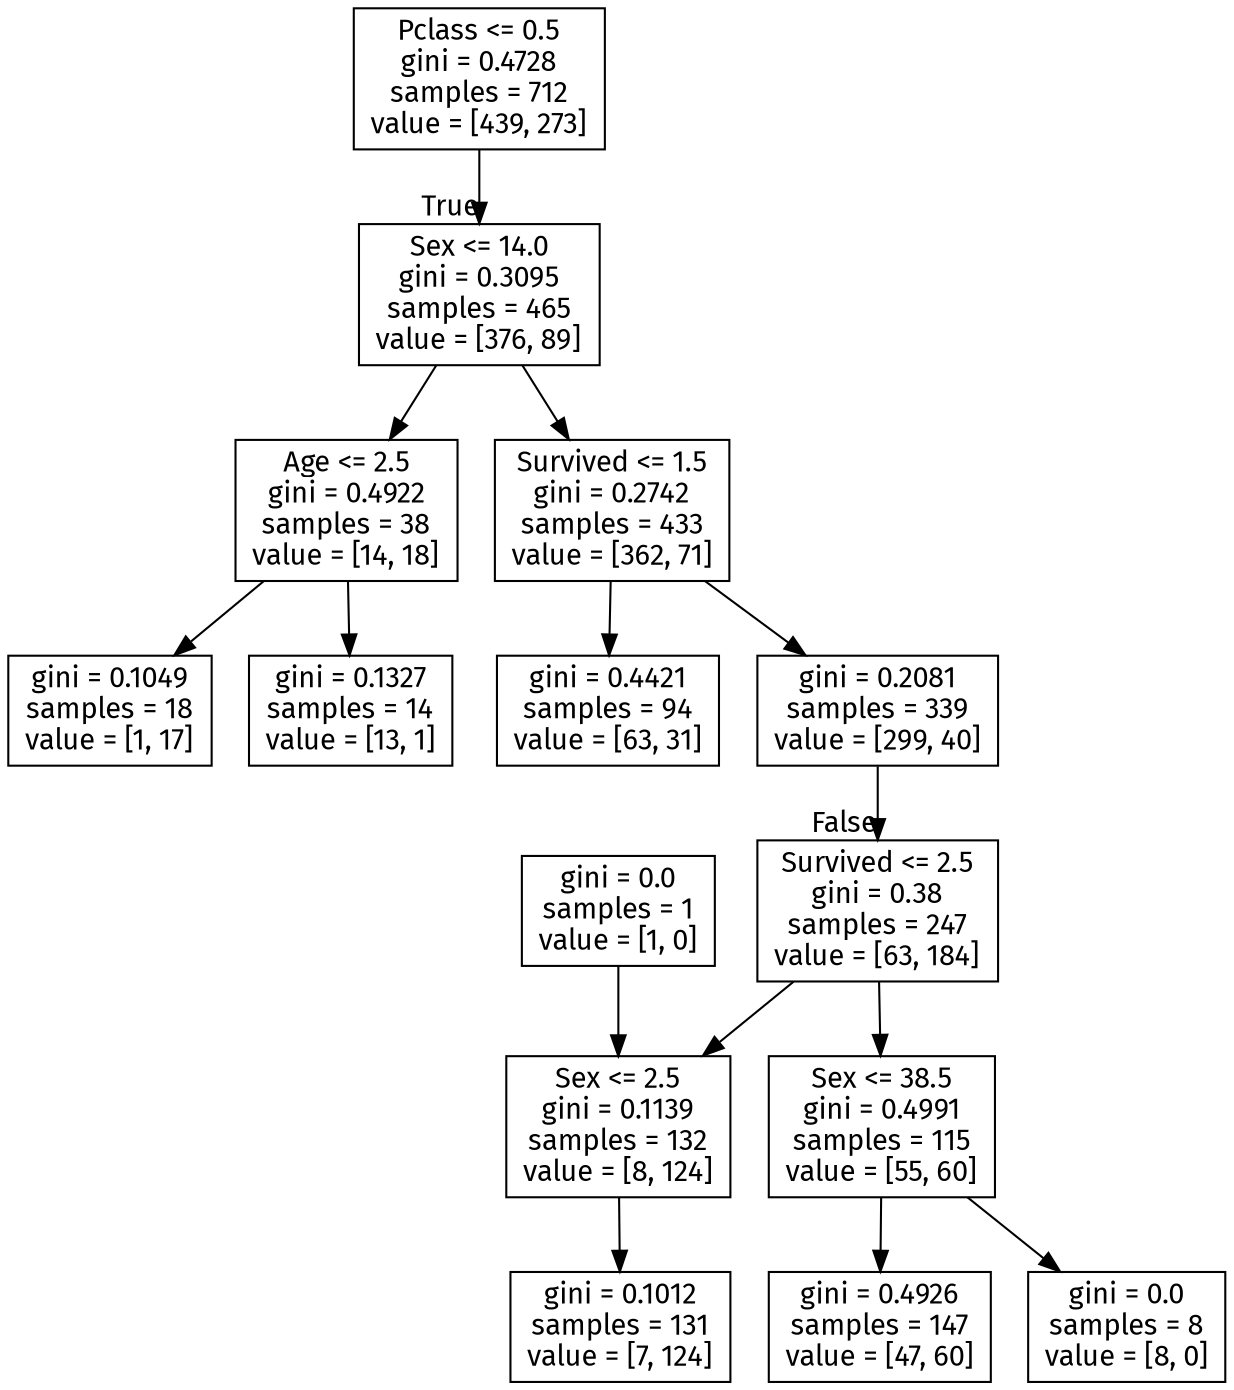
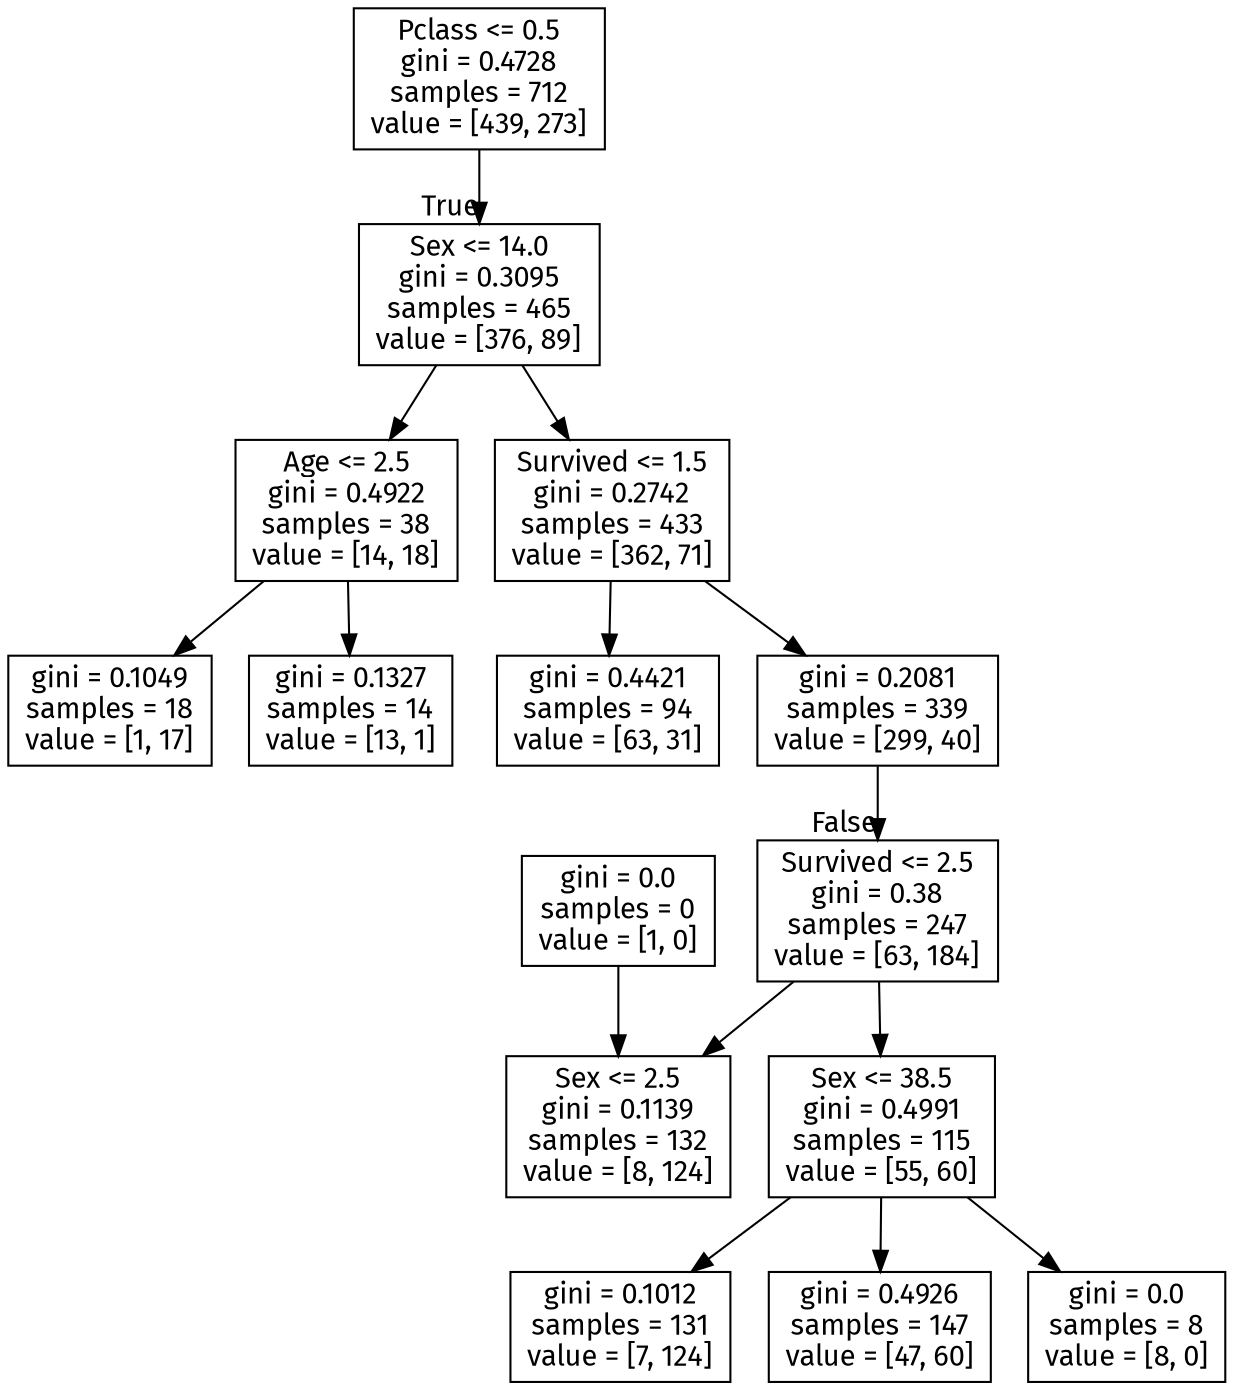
node "gini = 0.0 samples = 1 value = [1, 0]": label "gini = 0.0 samples = 1 value = [1, 0]" -> "gini = 0.0 samples = 0 value = [1, 0]"
edge "Sex <= 2.5 gini = 0.1139 samples = 132 value = [8, 124]" -> "gini = 0.1012 samples = 131 value = [7, 124]": now "Sex <= 38.5 gini = 0.4991 samples = 115 value = [55, 60]" -> "gini = 0.1012 samples = 131 value = [7, 124]"
